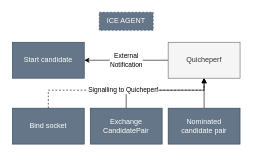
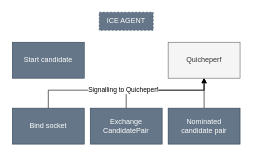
edge "Quicheperf" -> "Start candidate": removed, label "External Notification"
edge "Bind socket" -> "Quicheperf": style dashed -> solid
